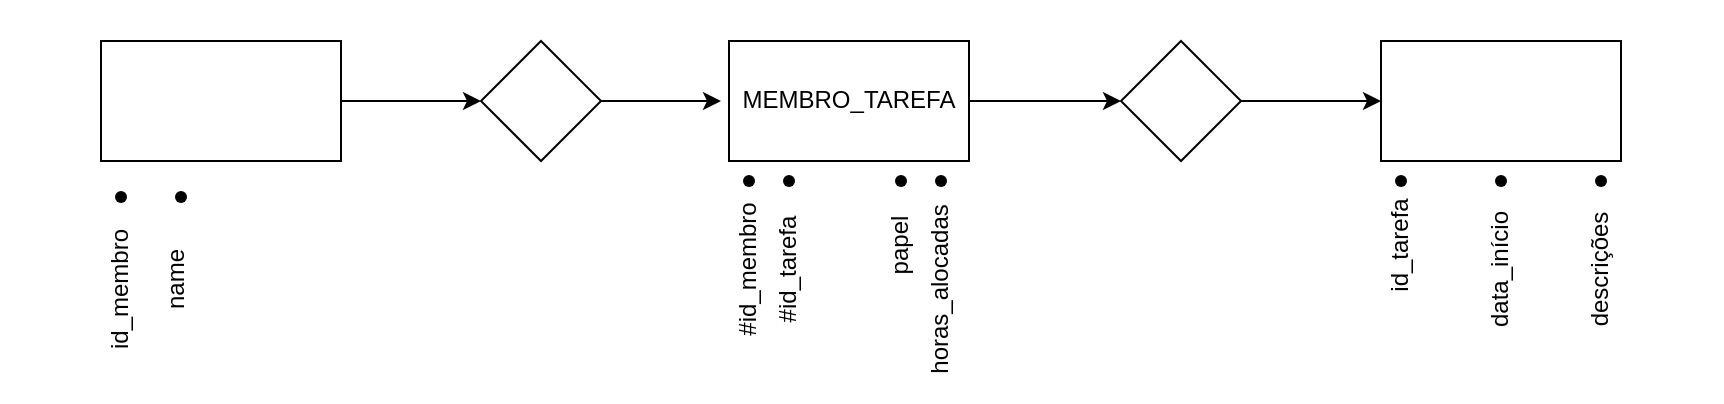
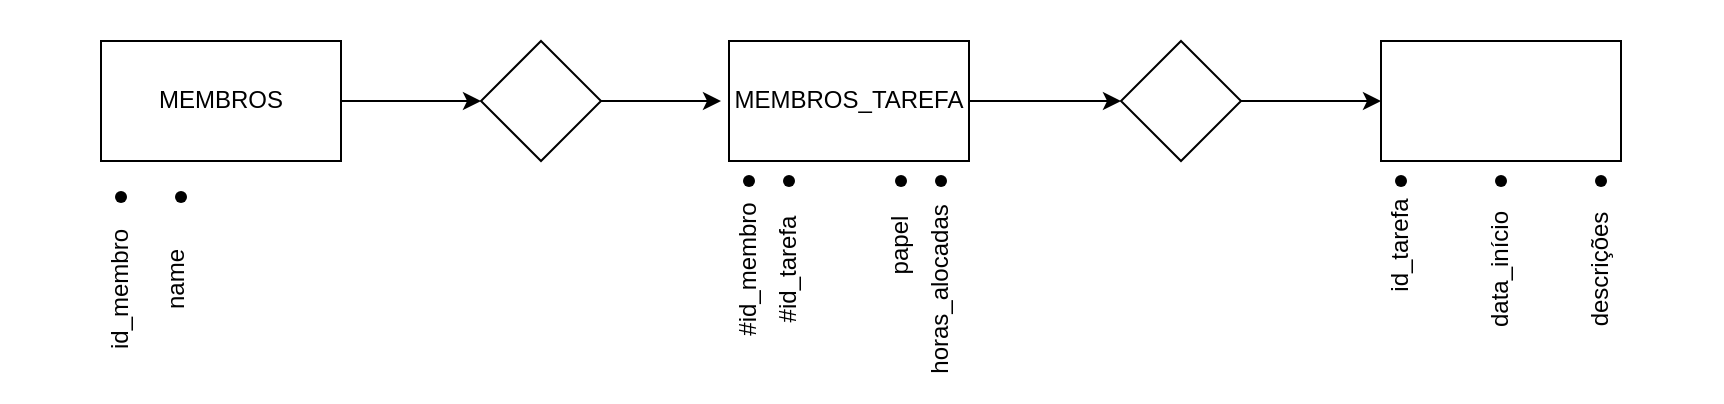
node "MEMBROS": added
node "MEMBRO_TAREFA": label "MEMBRO_TAREFA" -> "MEMBROS_TAREFA"
